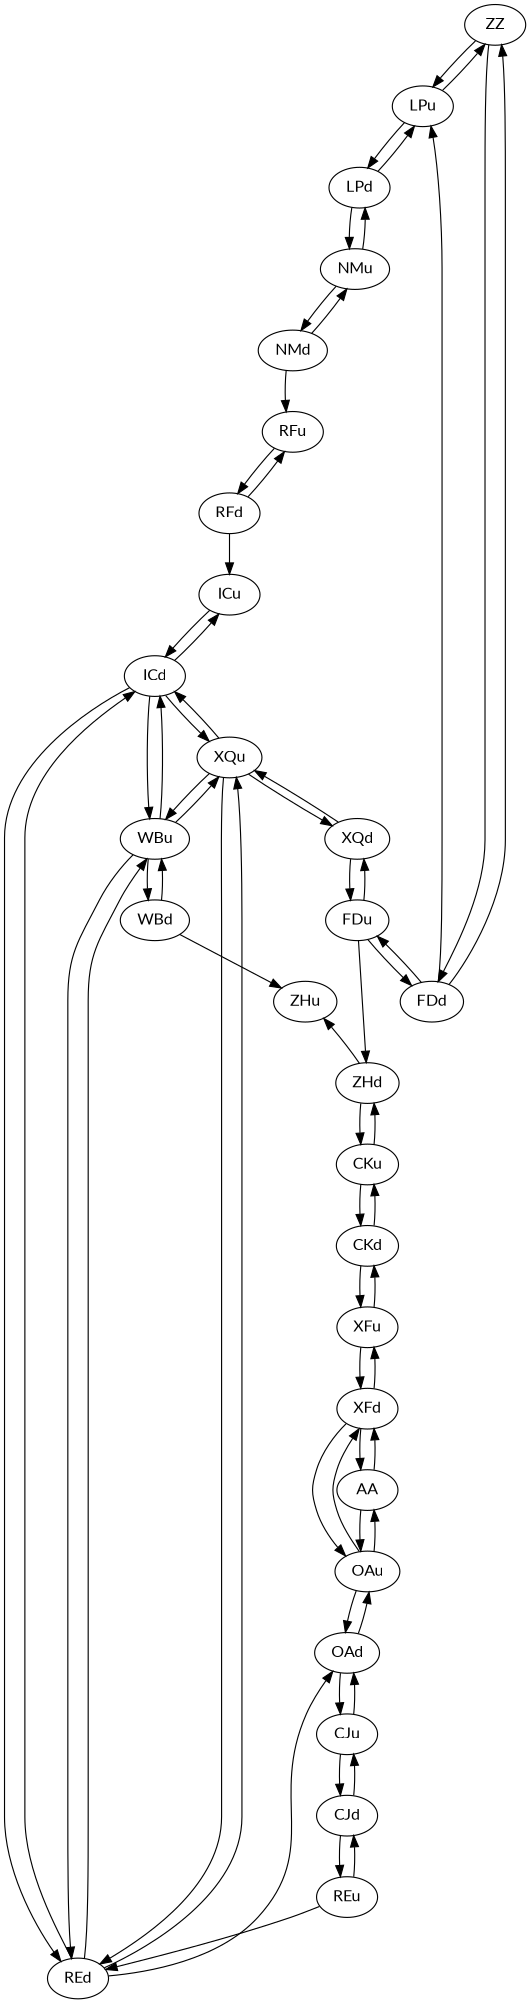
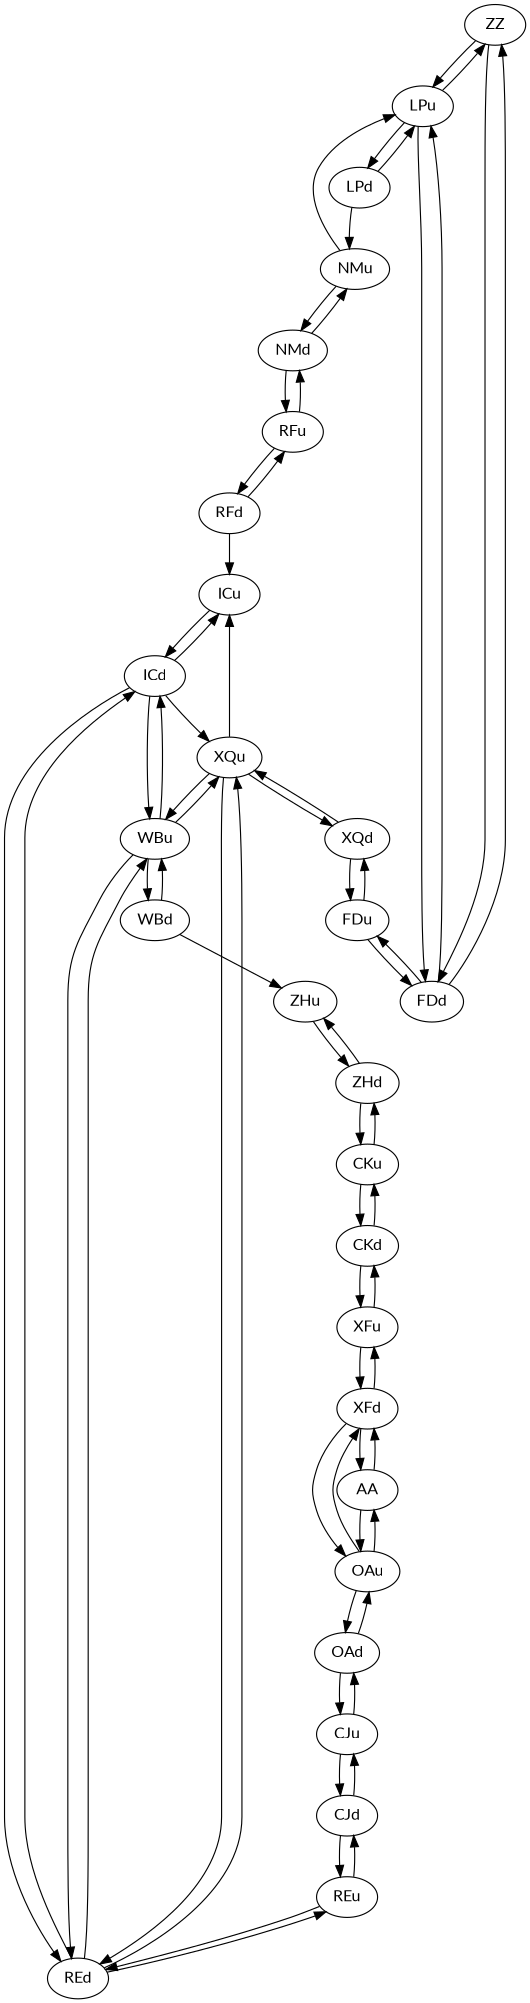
edge "NMu" -> "LPd": now "NMu" -> "LPu"
edge "RFu" -> "NMd": added
edge "LPu" -> "FDd": added
edge "XQu" -> "ICd": now "XQu" -> "ICu"
edge "FDu" -> "ZHd": now "ZHu" -> "ZHd"
edge "REd" -> "OAd": now "REd" -> "REu"
